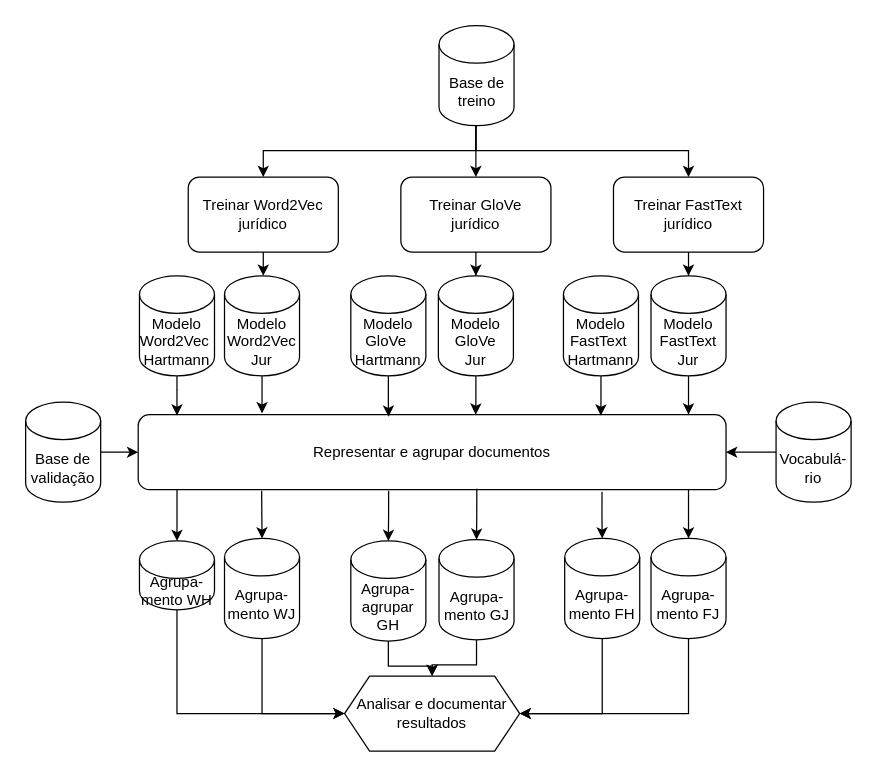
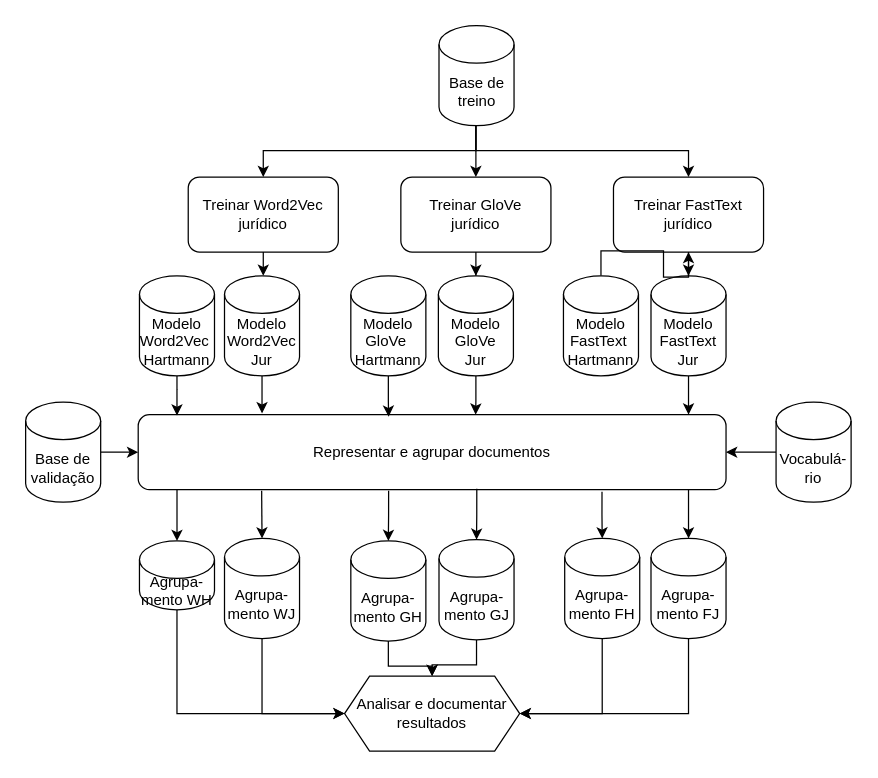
edge "Modelo FastText Hartmann" -> "Representar e agrupar documentos": now "Modelo FastText Hartmann" -> "Treinar FastText jurídico"
node "Agrupa- agrupar GH": label "Agrupa- agrupar GH" -> "Agrupa- mento GH"
